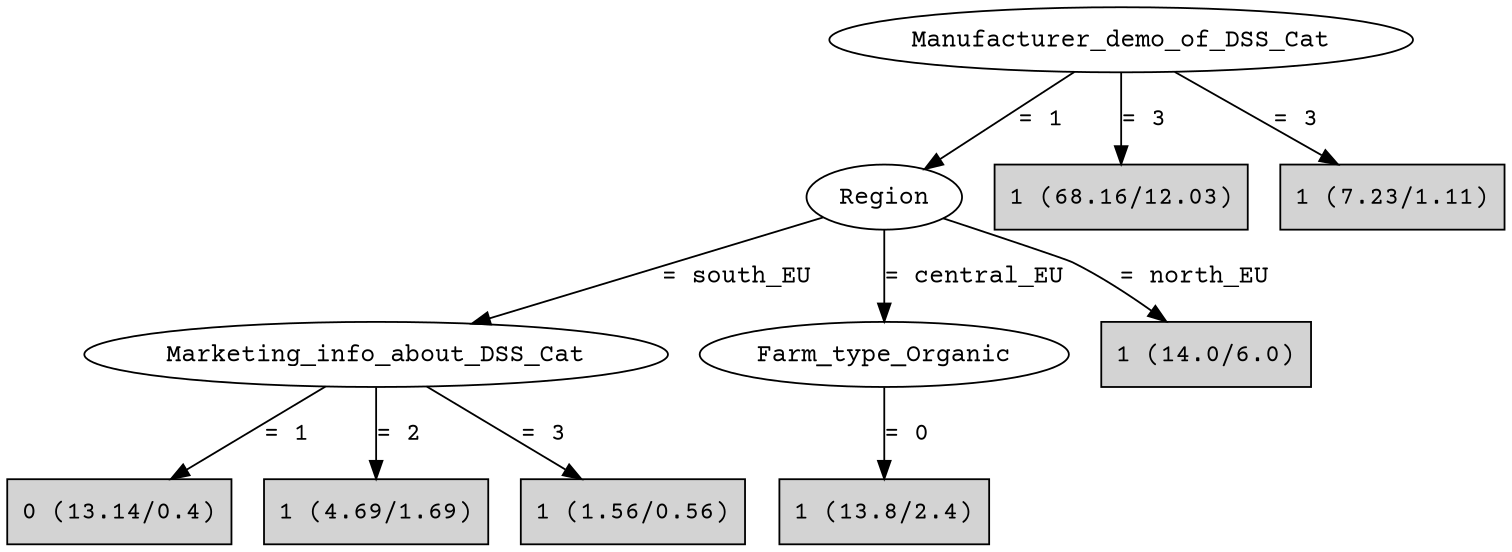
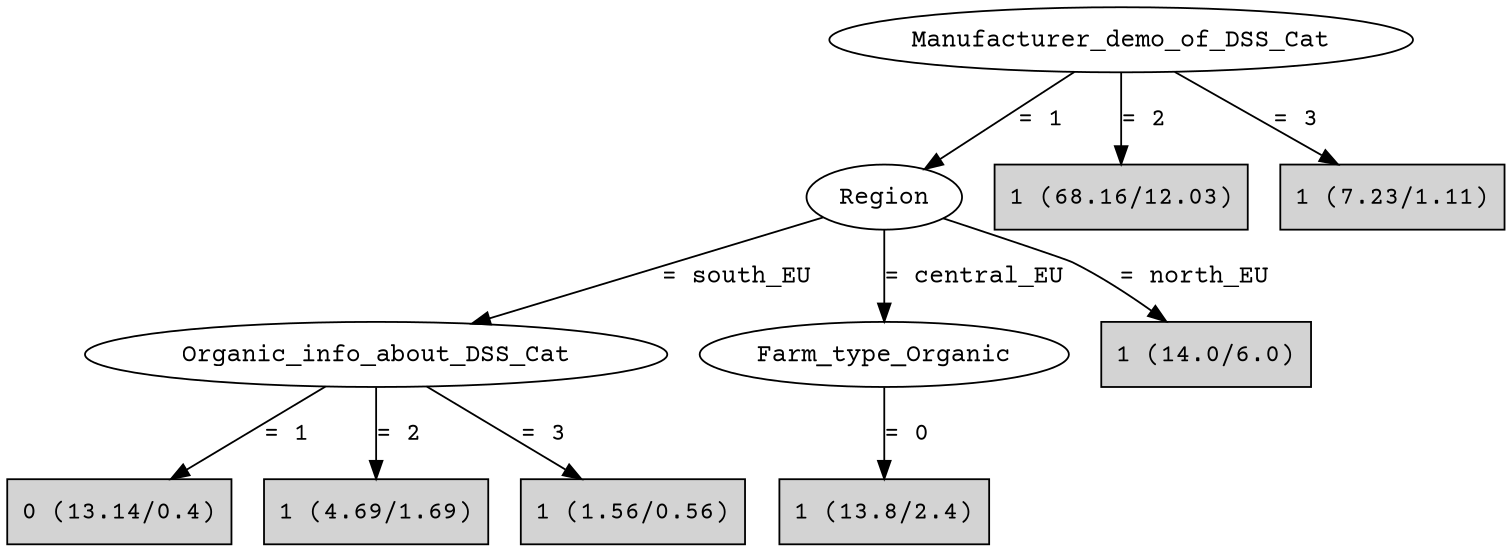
edge "Manufacturer_demo_of_DSS_Cat" -> "1 (68.16/12.03)": label "= 3" -> "= 2"
node "Marketing_info_about_DSS_Cat": label "Marketing_info_about_DSS_Cat" -> "Organic_info_about_DSS_Cat"
